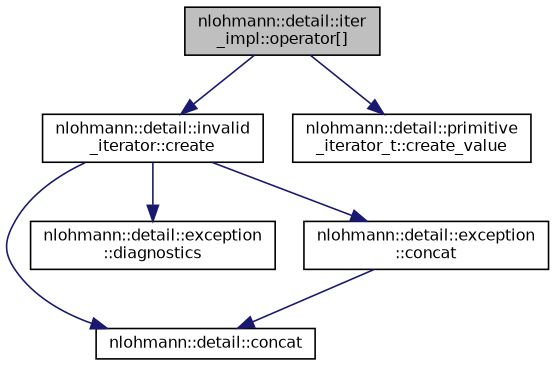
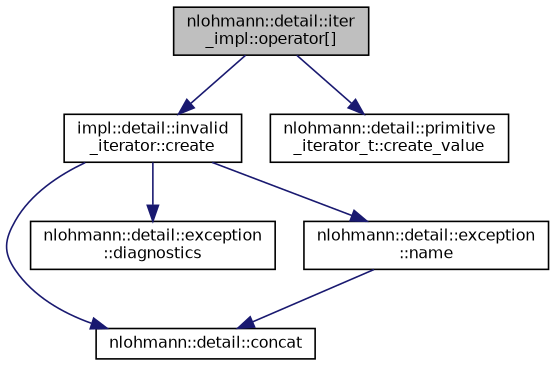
node "nlohmann::detail::invalid _iterator::create": label "nlohmann::detail::invalid _iterator::create" -> "impl::detail::invalid _iterator::create"
node "nlohmann::detail::exception ::concat": label "nlohmann::detail::exception ::concat" -> "nlohmann::detail::exception ::name"
